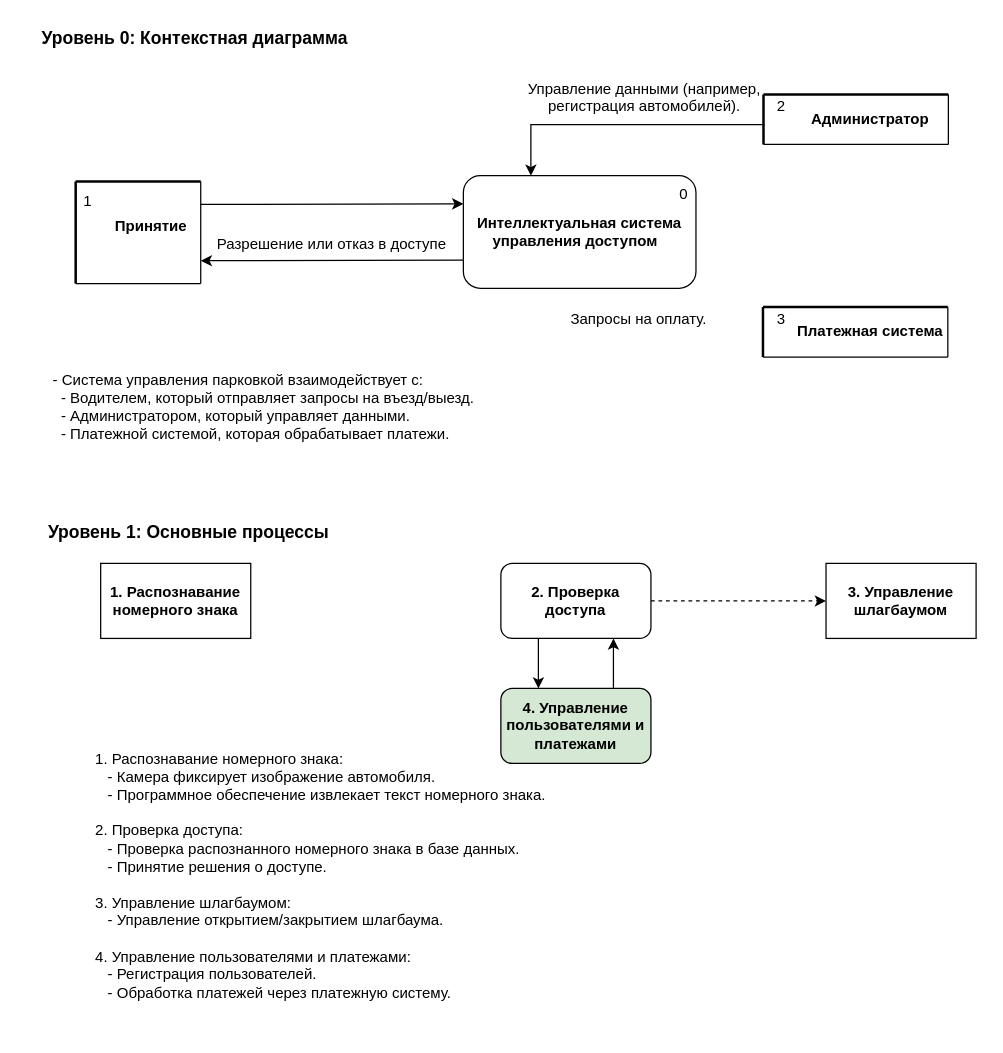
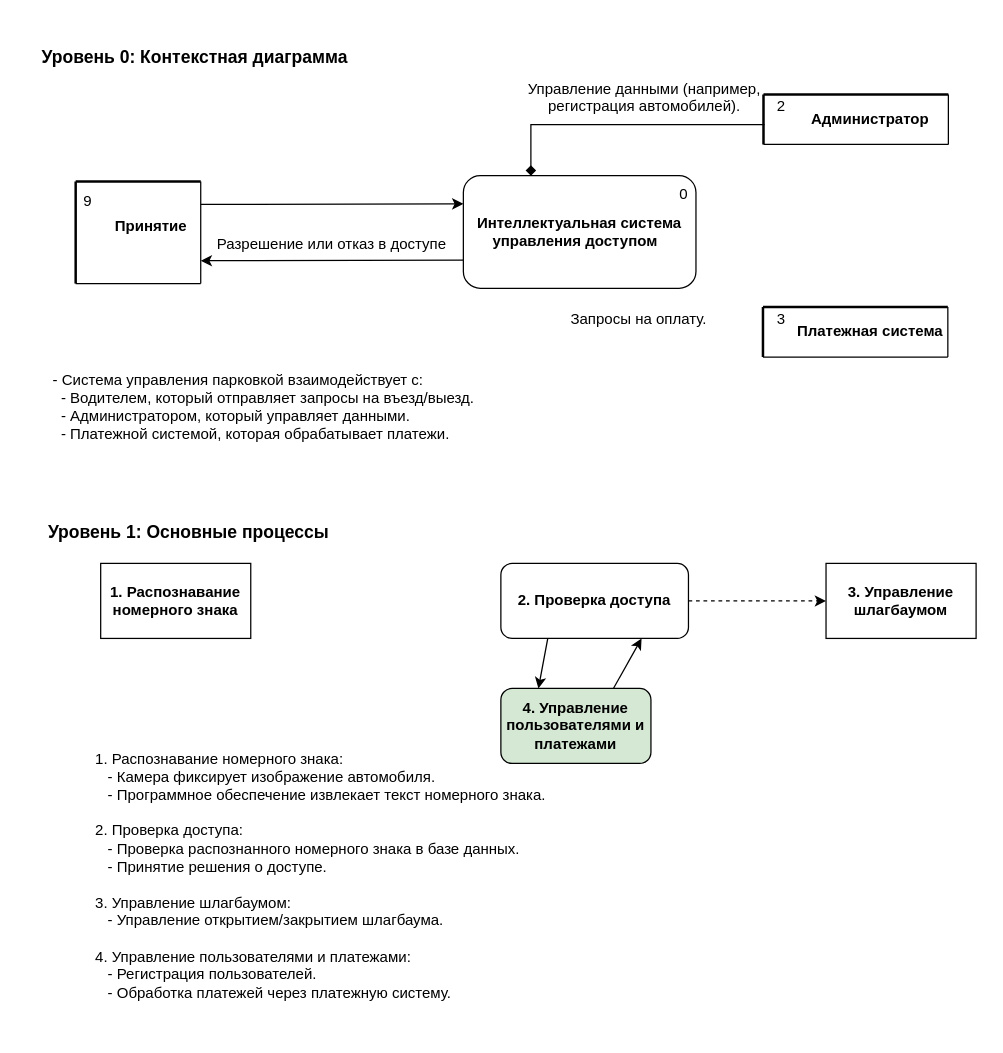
node "Уровень 0: Контекстная диаграмма": moved (194, 38) -> (194, 57)
edge "2" -> "Интеллектуальная система управления доступом": arrowhead classic -> diamond
node "1": label "1" -> "9"
node "2. Проверка доступа": size 150x75 -> 188x75
